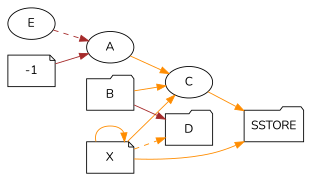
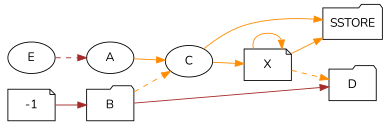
edge "-1" -> "A": now "-1" -> "B"
edge "B" -> "C": style solid -> dashed
edge "X" -> "C": reversed
